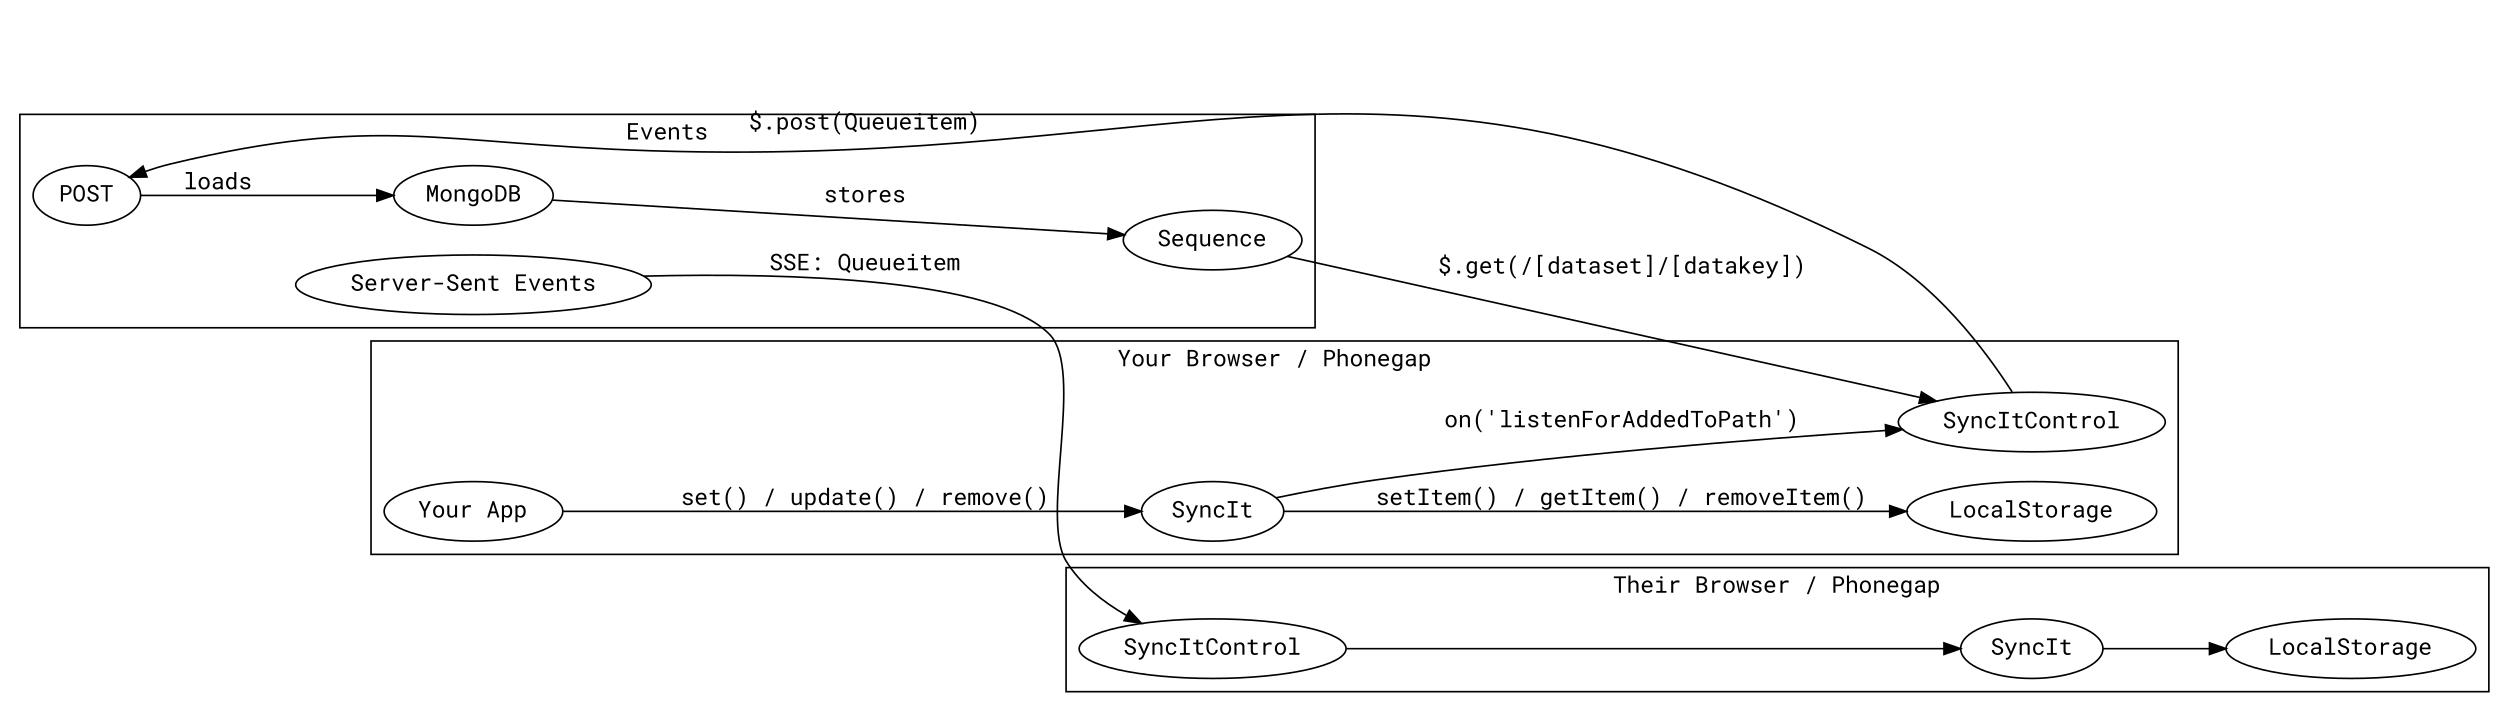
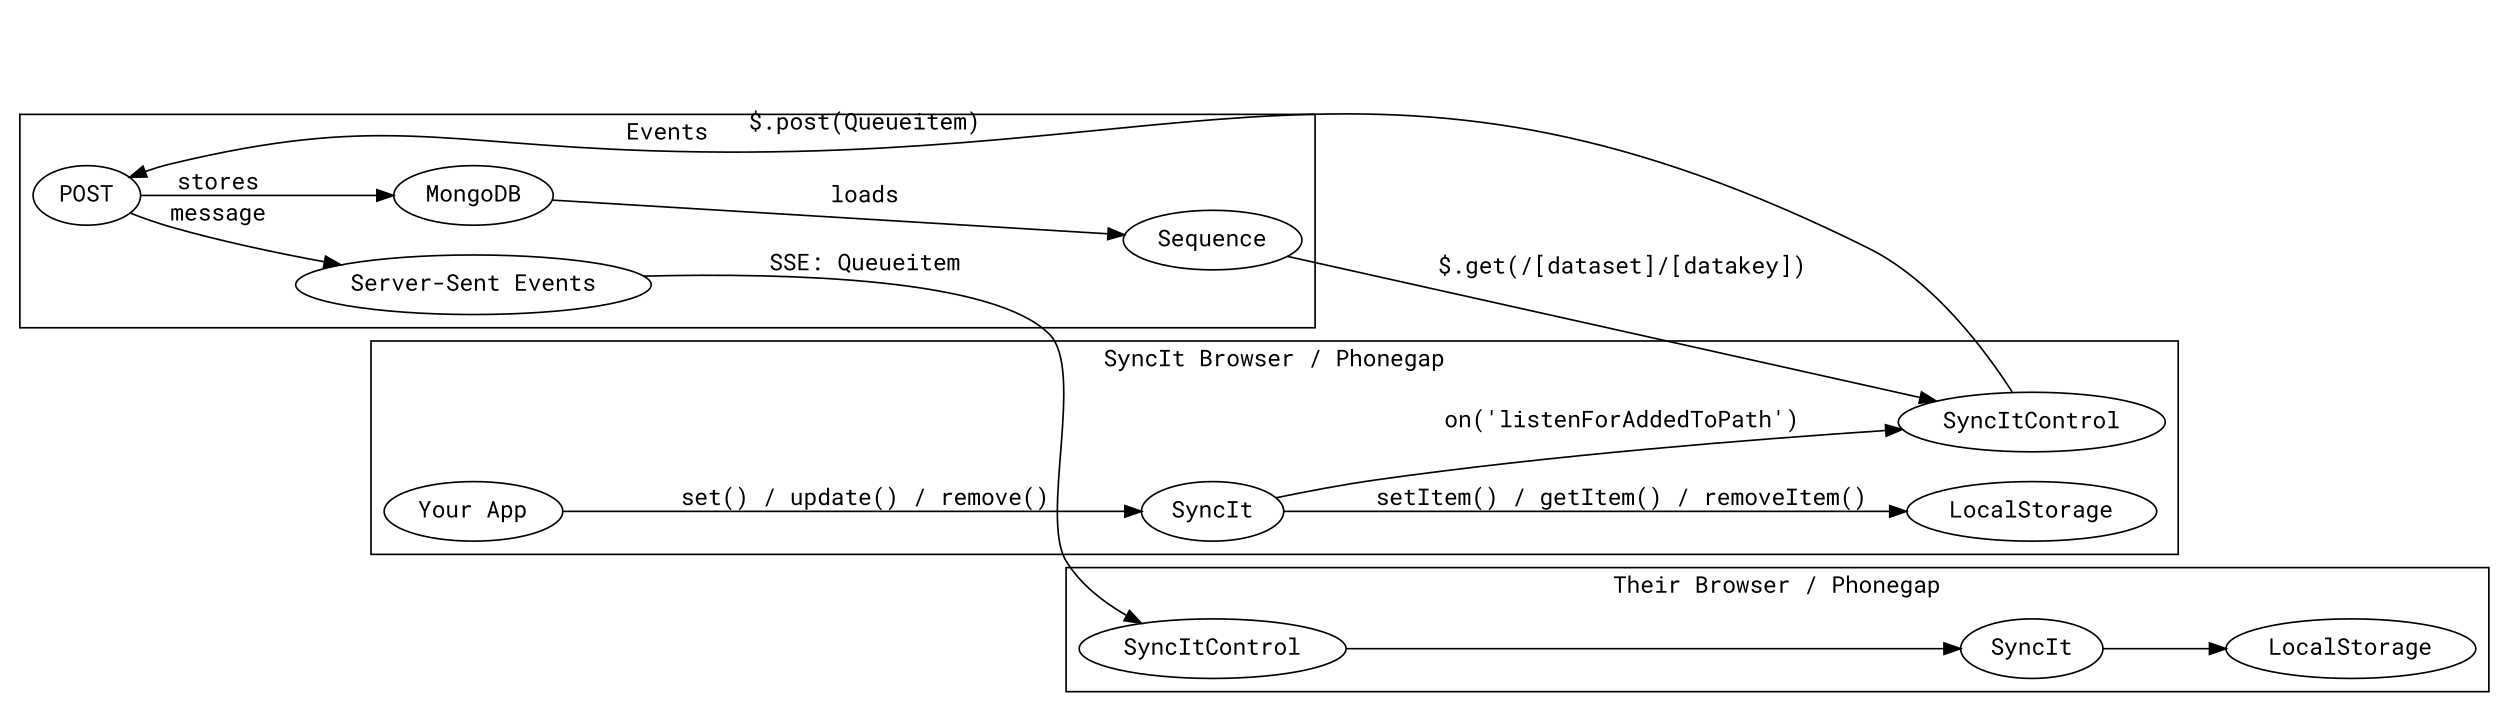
edge "POST" -> "MongoDB": label "loads" -> "stores"
edge "MongoDB" -> "Sequence": label "stores" -> "loads"
edge "POST" -> "Server-Sent Events": added, label "message"
cluster "Your Browser / Phonegap": label "Your Browser / Phonegap" -> "SyncIt Browser / Phonegap"
